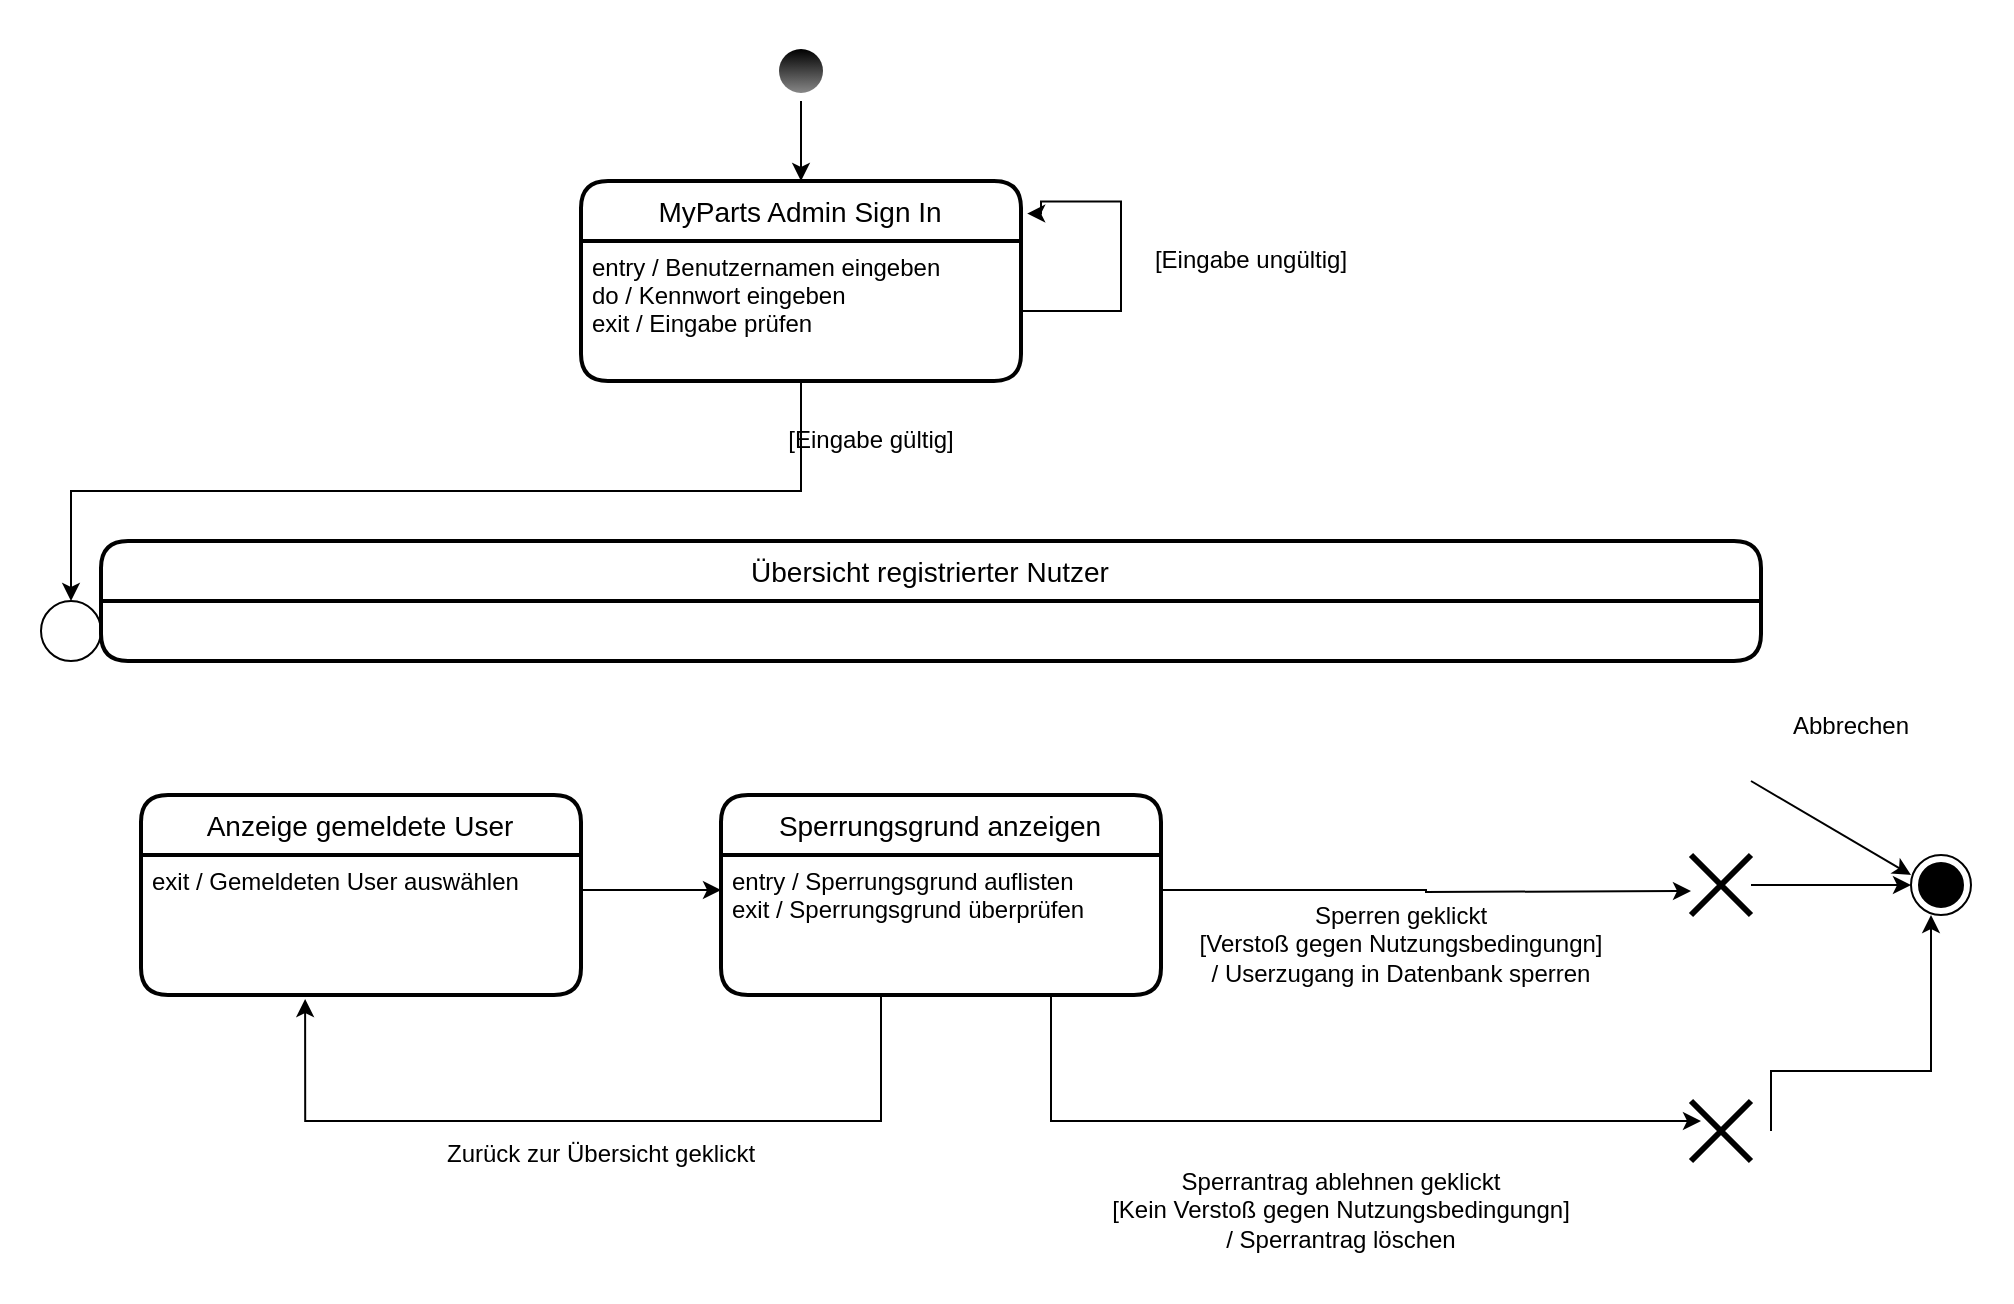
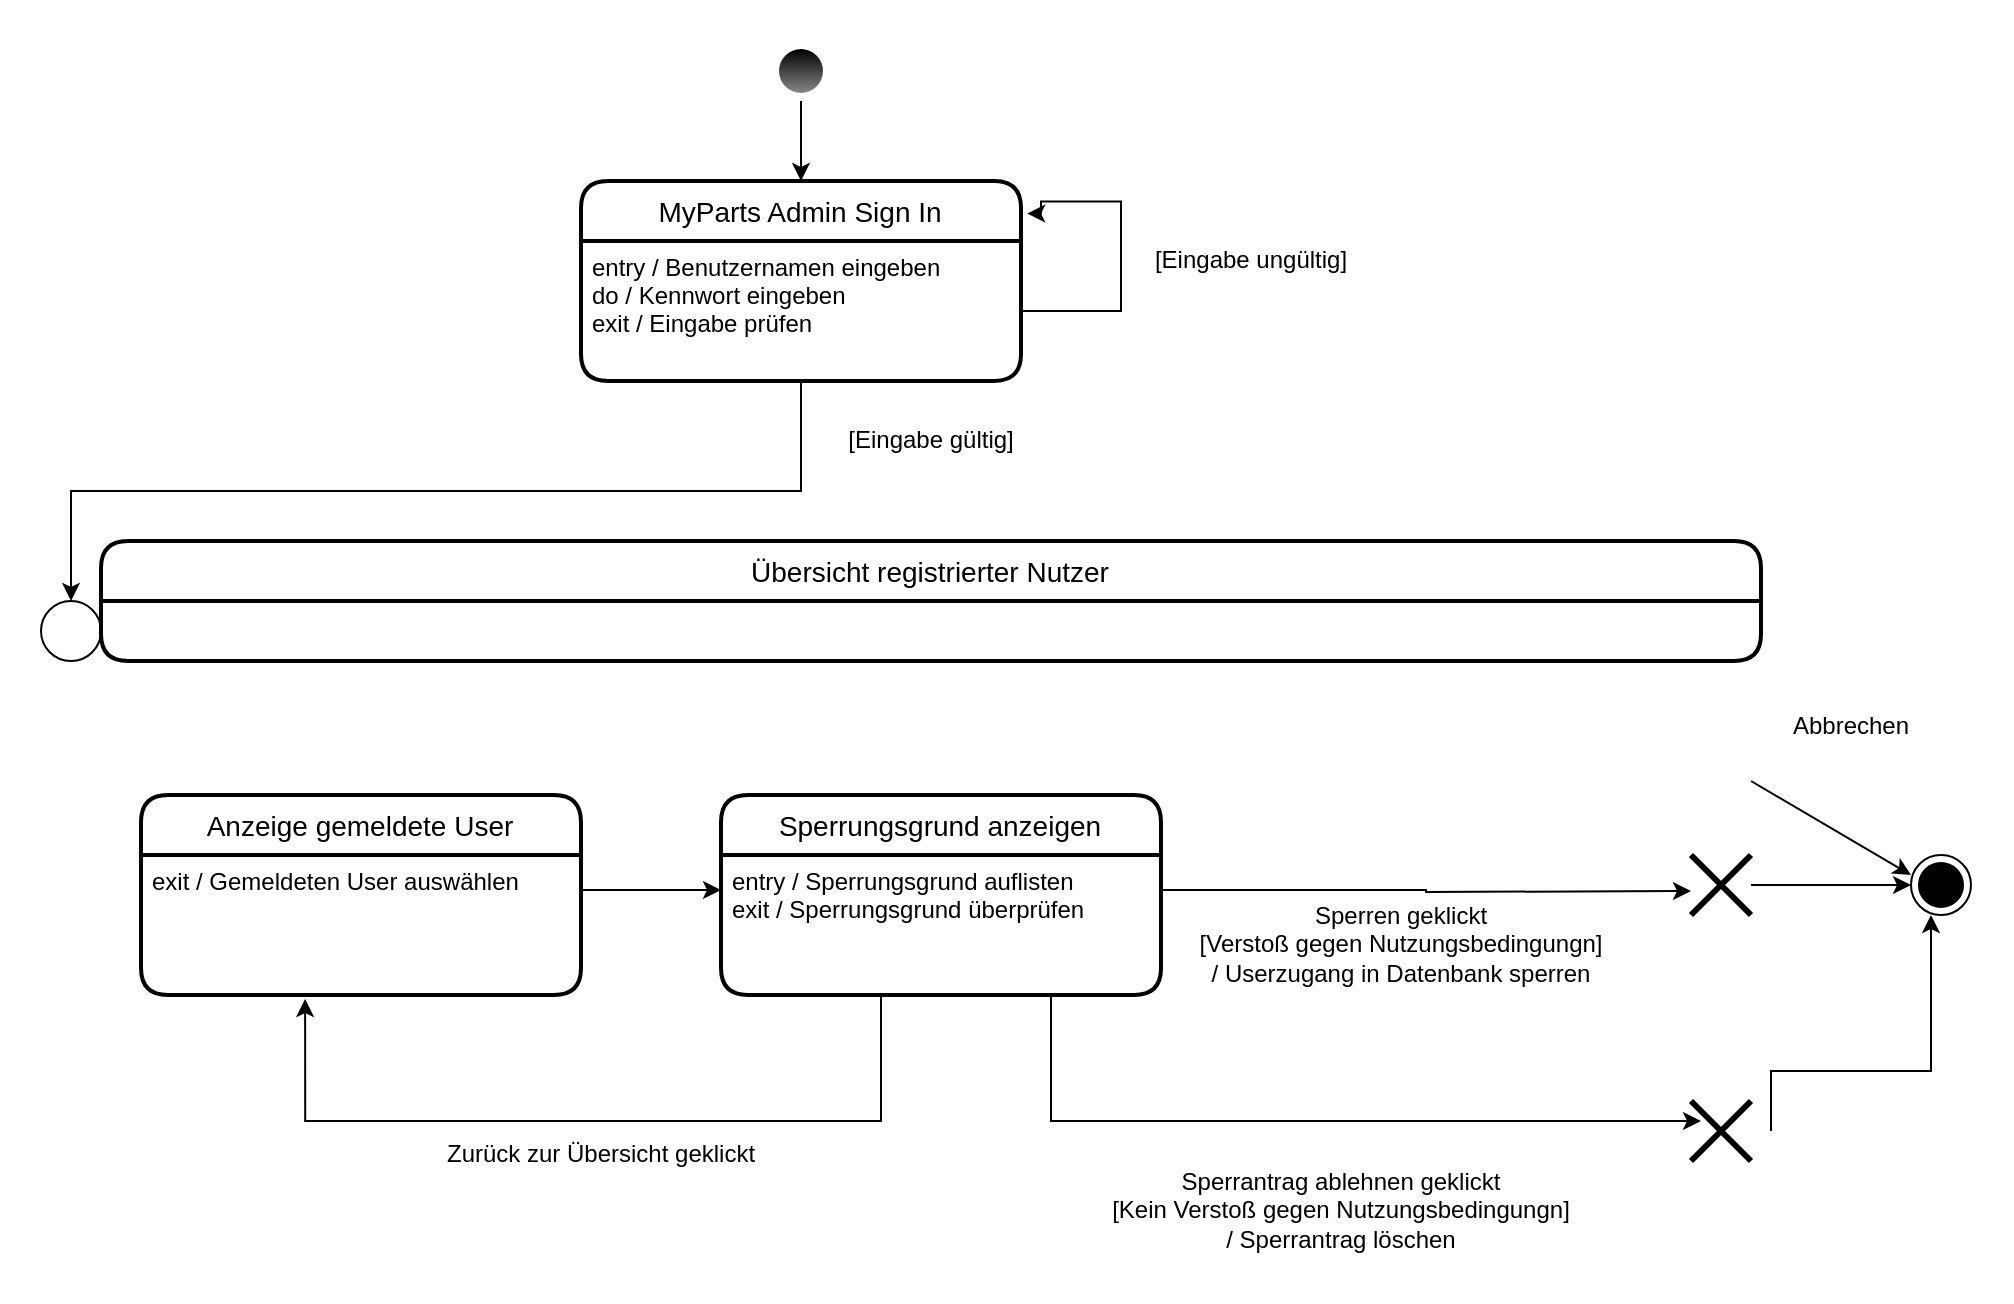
node "[Eingabe gültig]": moved (871, 441) -> (931, 441)
